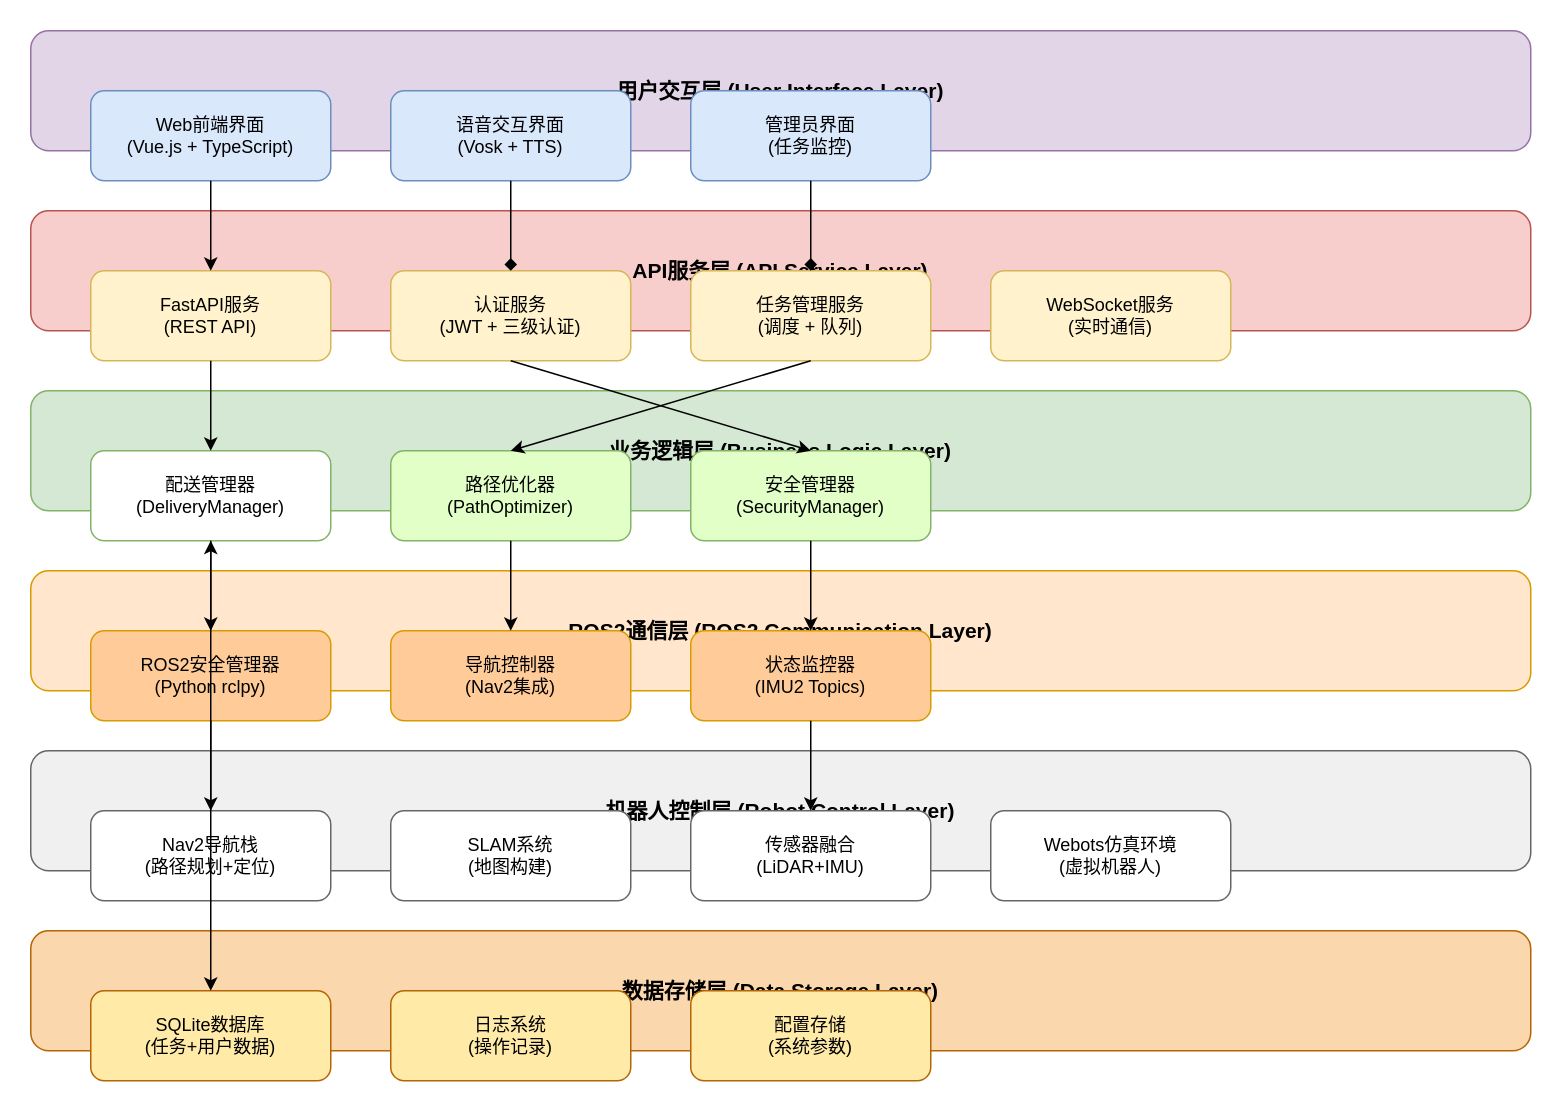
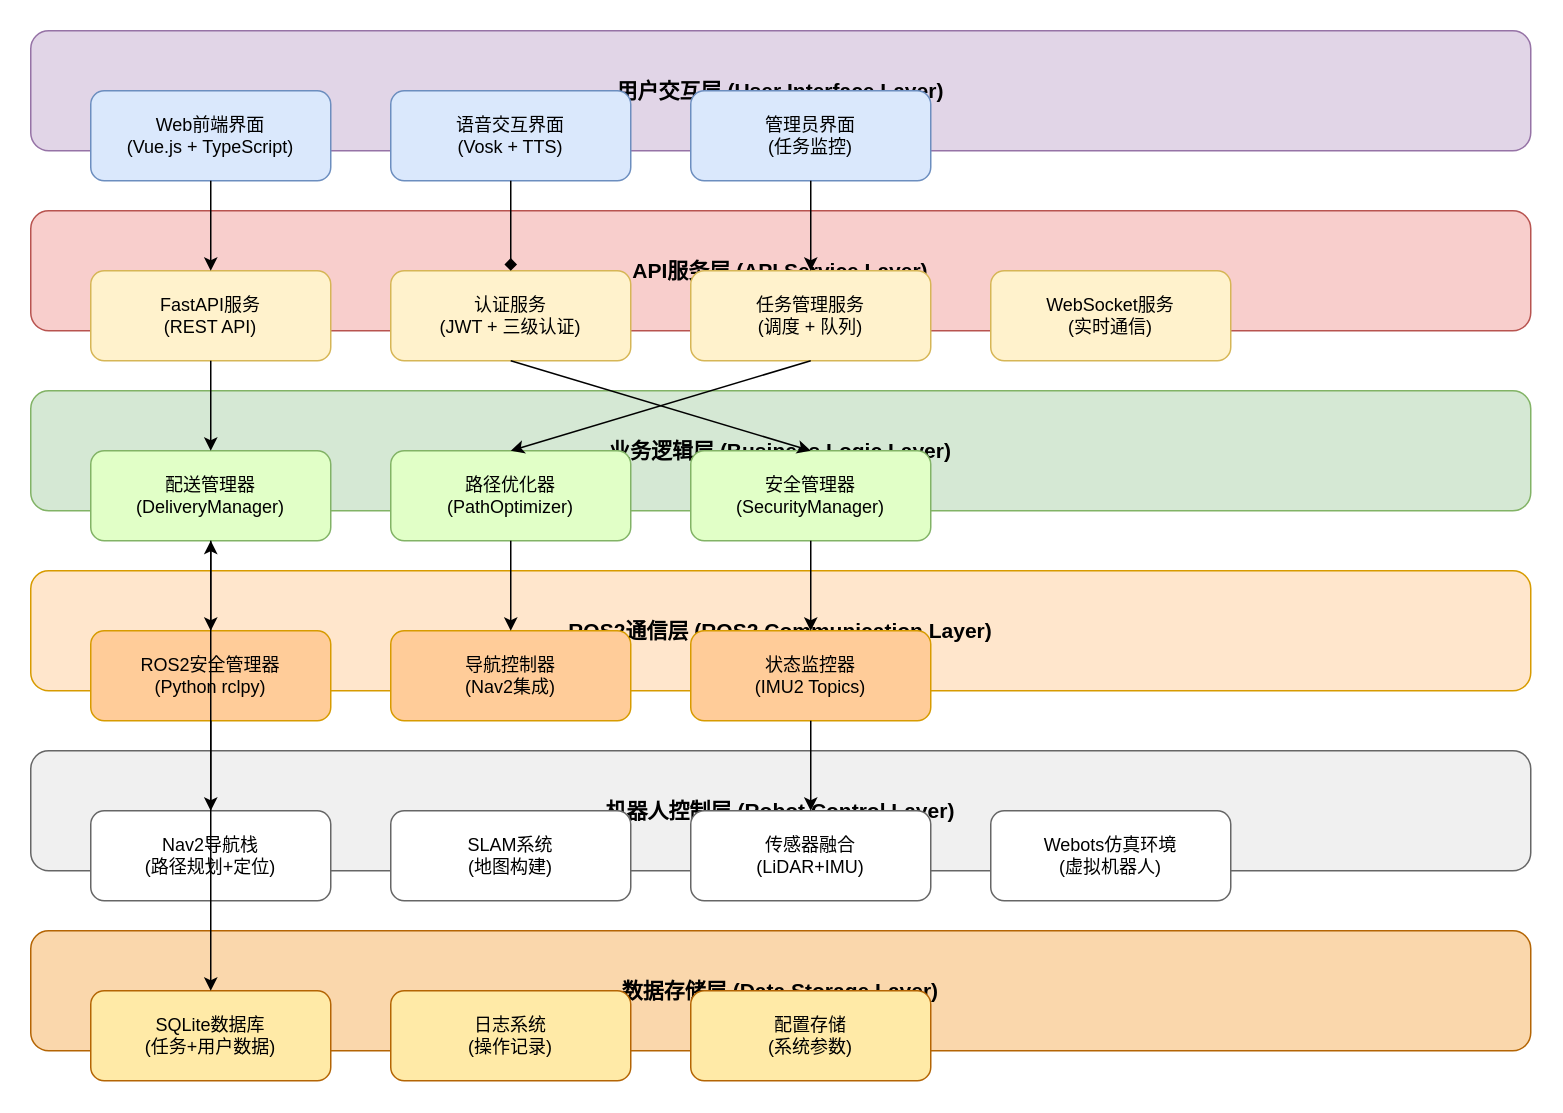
edge "管理员界面 (任务监控)" -> "任务管理服务 (调度 + 队列)": arrowhead diamond -> classic
node "配送管理器 (DeliveryManager)": fillcolor #ffffff -> #e1ffc7
